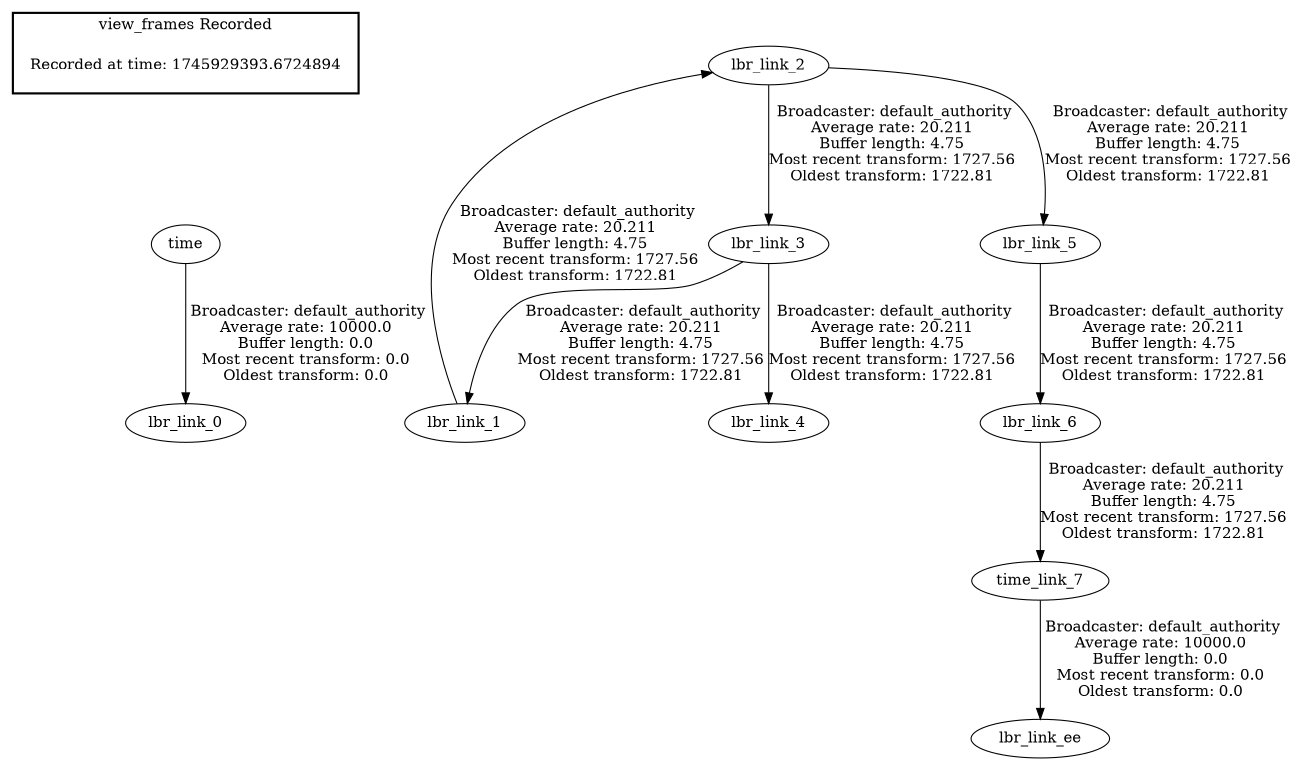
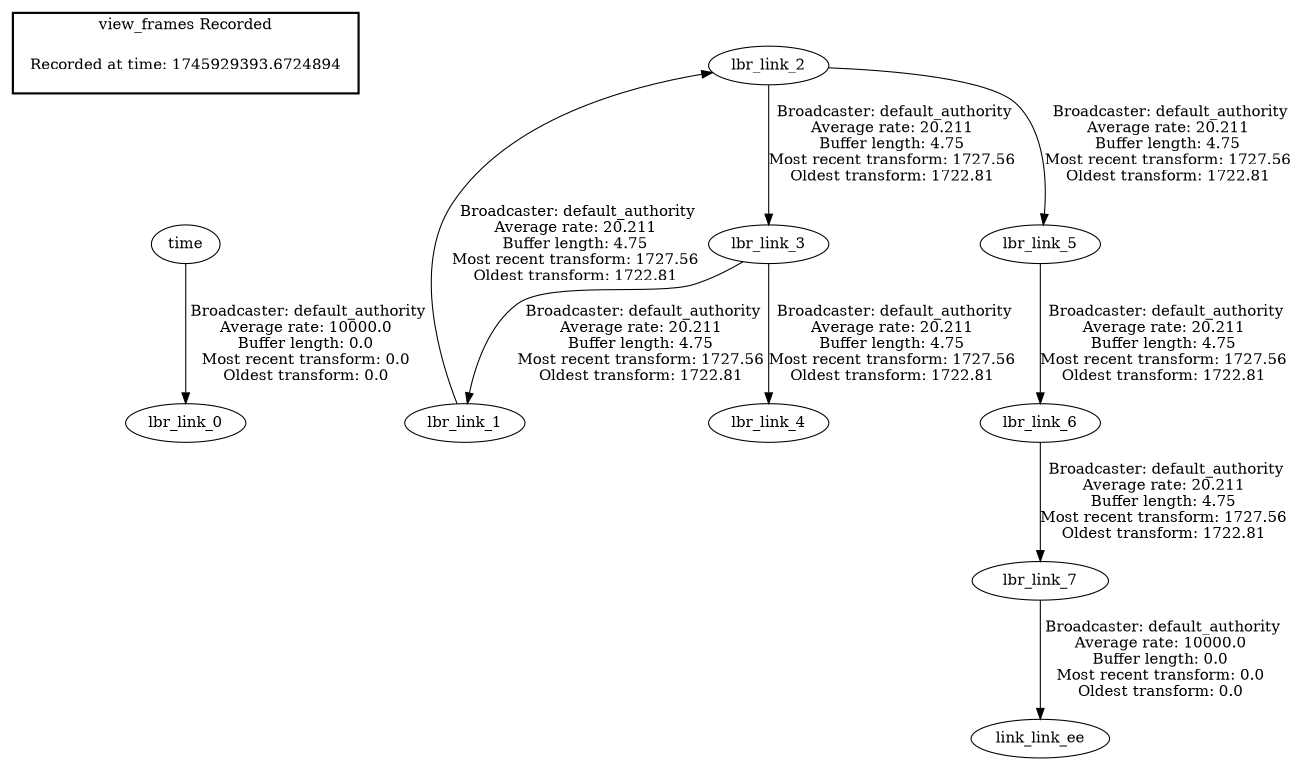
node "time_link_7": label "time_link_7" -> "lbr_link_7"
node "lbr_link_ee": label "lbr_link_ee" -> "link_link_ee"
